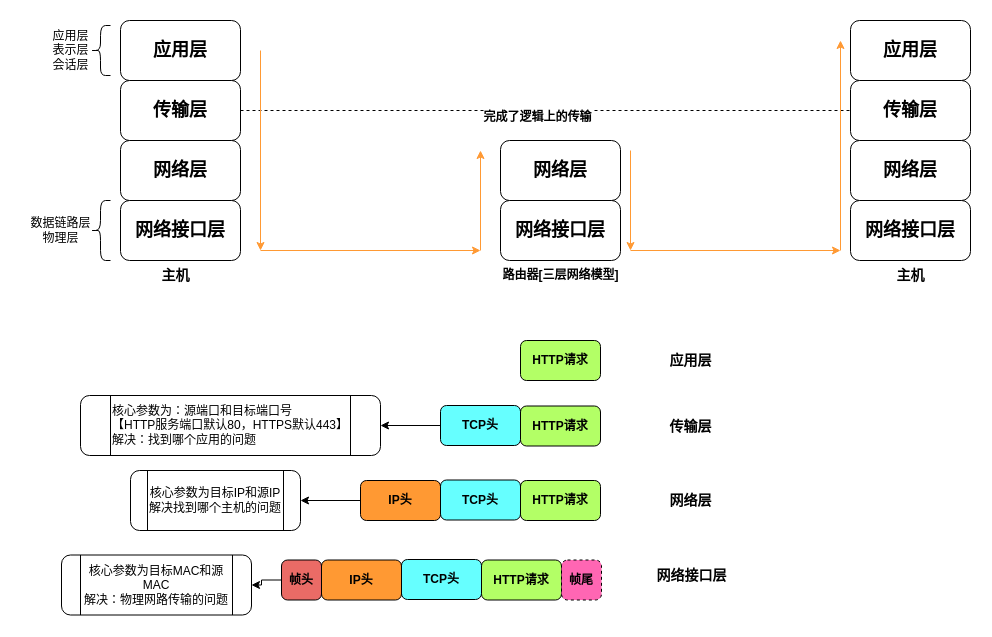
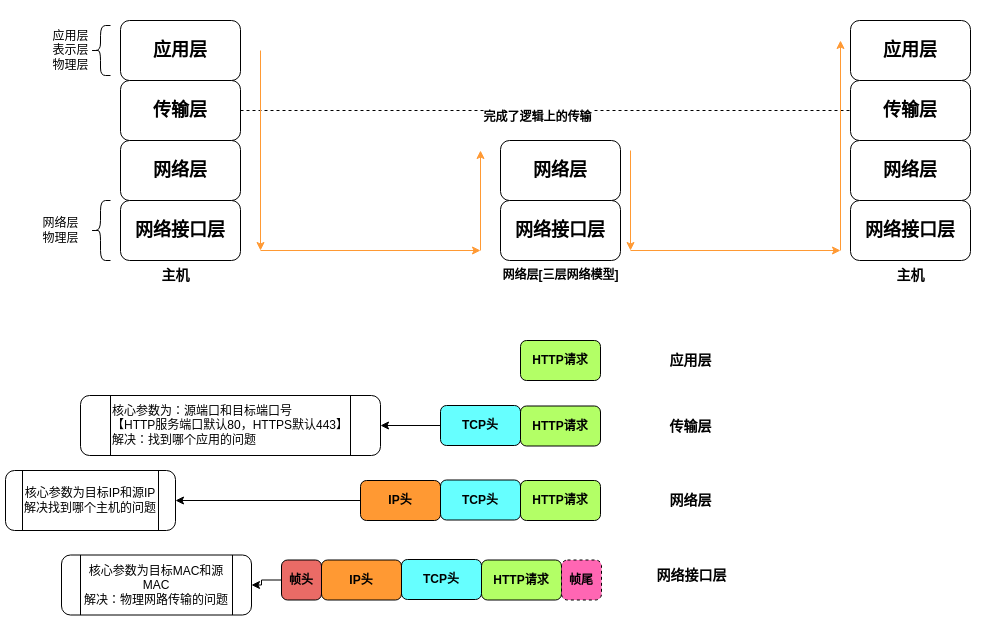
node "应用层 表示层 会话层": label "应用层 表示层 会话层" -> "应用层 表示层 物理层"
node "数据链路层 物理层": label "数据链路层 物理层" -> "网络层 物理层"
node "路由器[三层网络模型]": label "路由器[三层网络模型]" -> "网络层[三层网络模型]"
node "核心参数为目标IP和源IP 解决找到哪个主机的问题": moved (216, 501) -> (91, 501)
